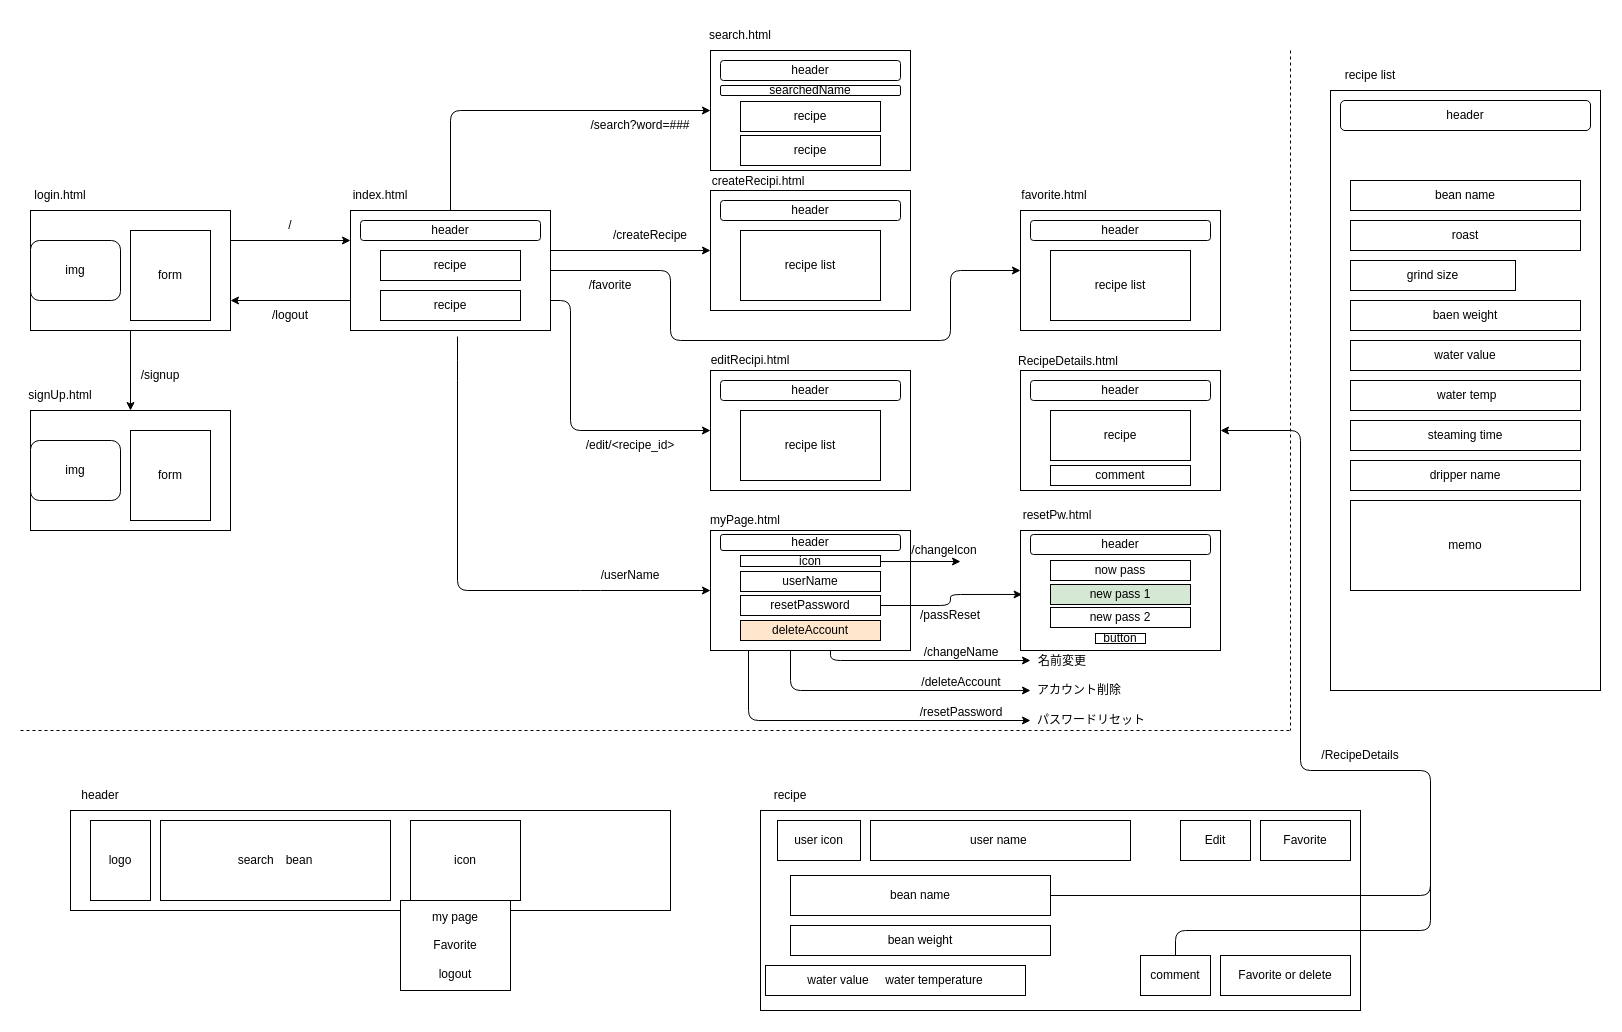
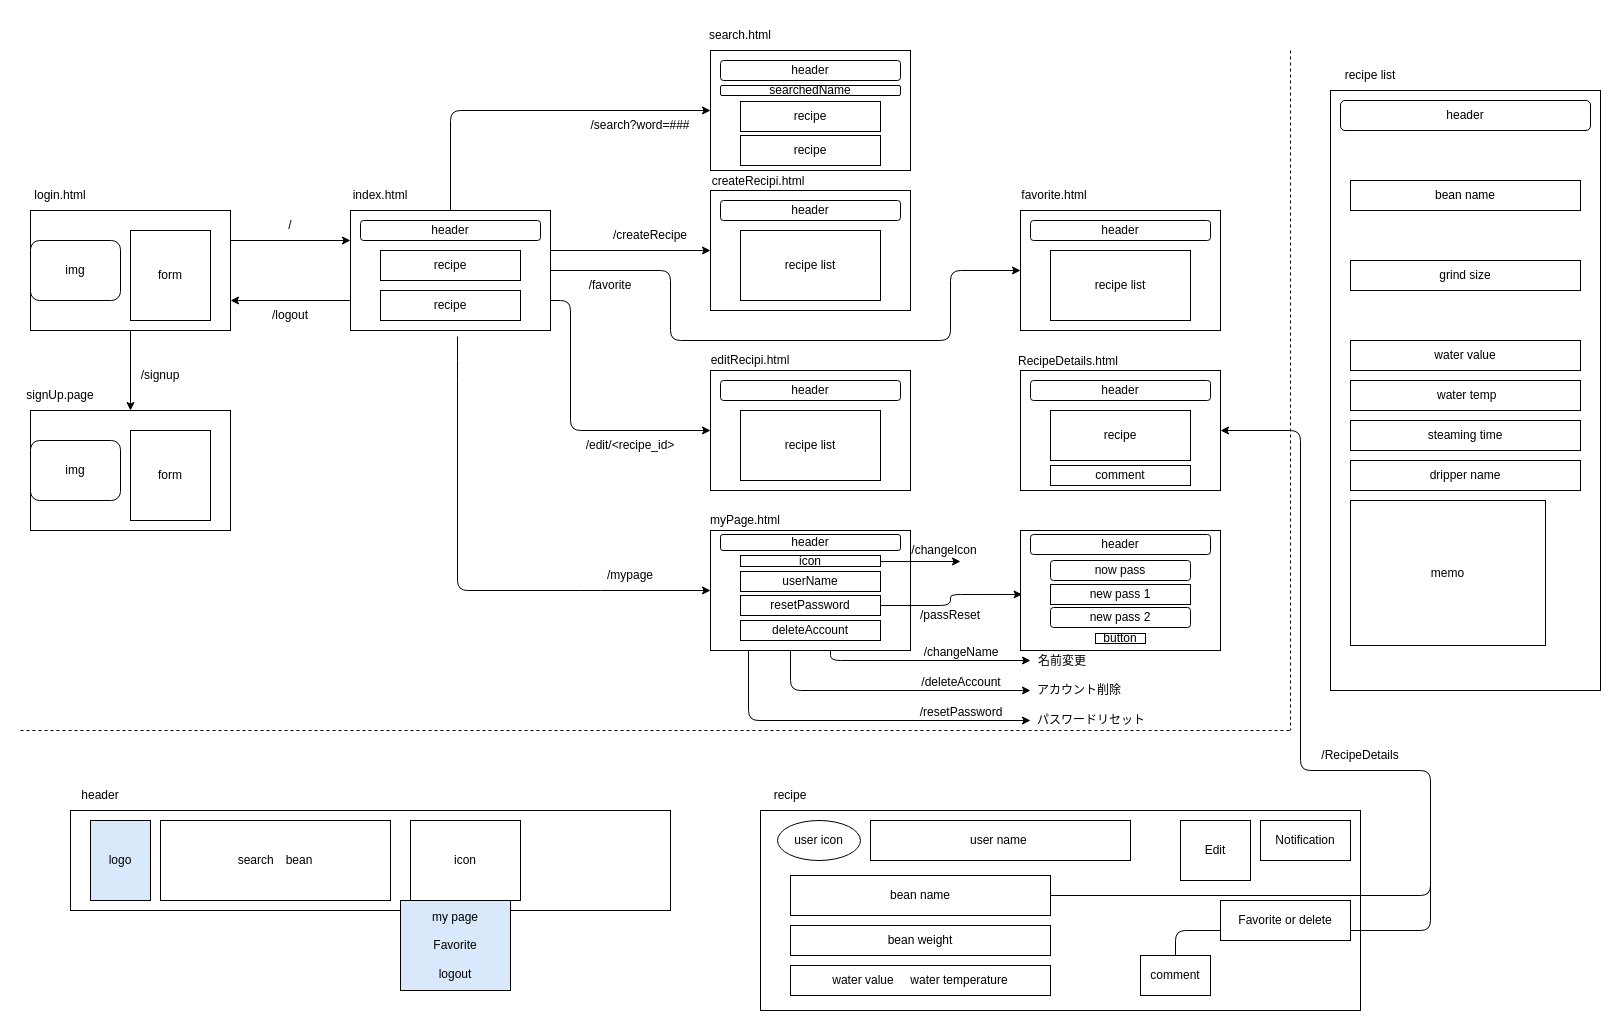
node "roast": removed
node "grind size": size 165x30 -> 230x30
node "baen weight": removed
node "signUp.html": label "signUp.html" -> "signUp.page"
node "resetPw.html": removed
node "memo": size 230x90 -> 195x145
node "now pass": shape rectangle -> rounded rectangle
node "/userName": label "/userName" -> "/mypage"
node "new pass 1": fillcolor #d5e8d4 -> #ffffff
node "new pass 2": shape rectangle -> rounded rectangle
node "deleteAccount": fillcolor #ffe6cc -> #ffffff
node "user icon": shape rectangle -> ellipse
node "Edit": size 70x40 -> 70x60
node "Favorite": label "Favorite" -> "Notification"
node "logo": fillcolor #ffffff -> #dae8fc
node "my page Favorite logout": fillcolor #ffffff -> #dae8fc
node "Favorite or delete": moved (1286, 976) -> (1286, 921)
node "water value water temperature": moved (896, 981) -> (921, 981)
